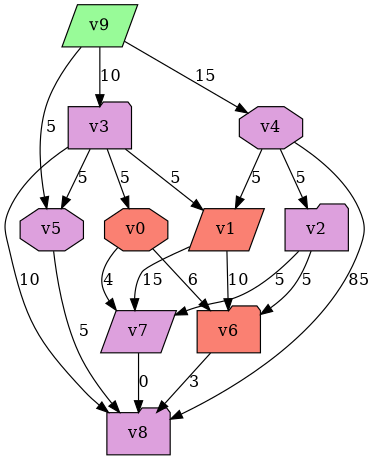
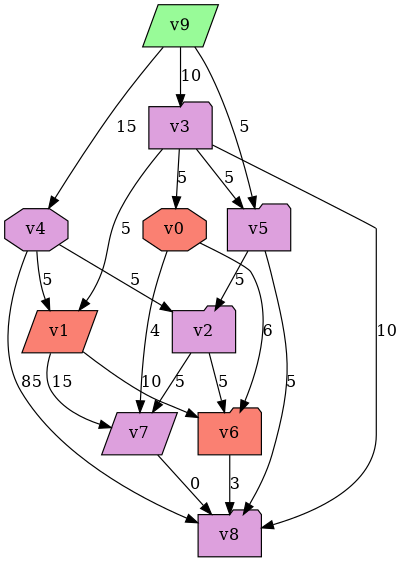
node "v5": shape octagon -> folder
edge "v5" -> "v2": added, label "5"
